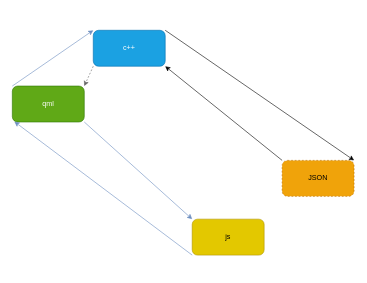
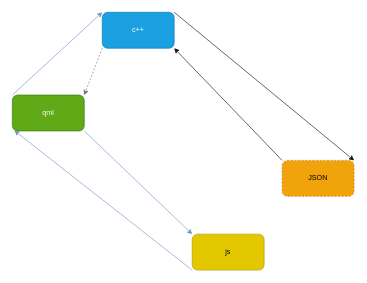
node "c++": moved (129, 48) -> (138, 30)
node "qml": moved (48, 104) -> (48, 113)
node "js": moved (228, 237) -> (228, 252)
